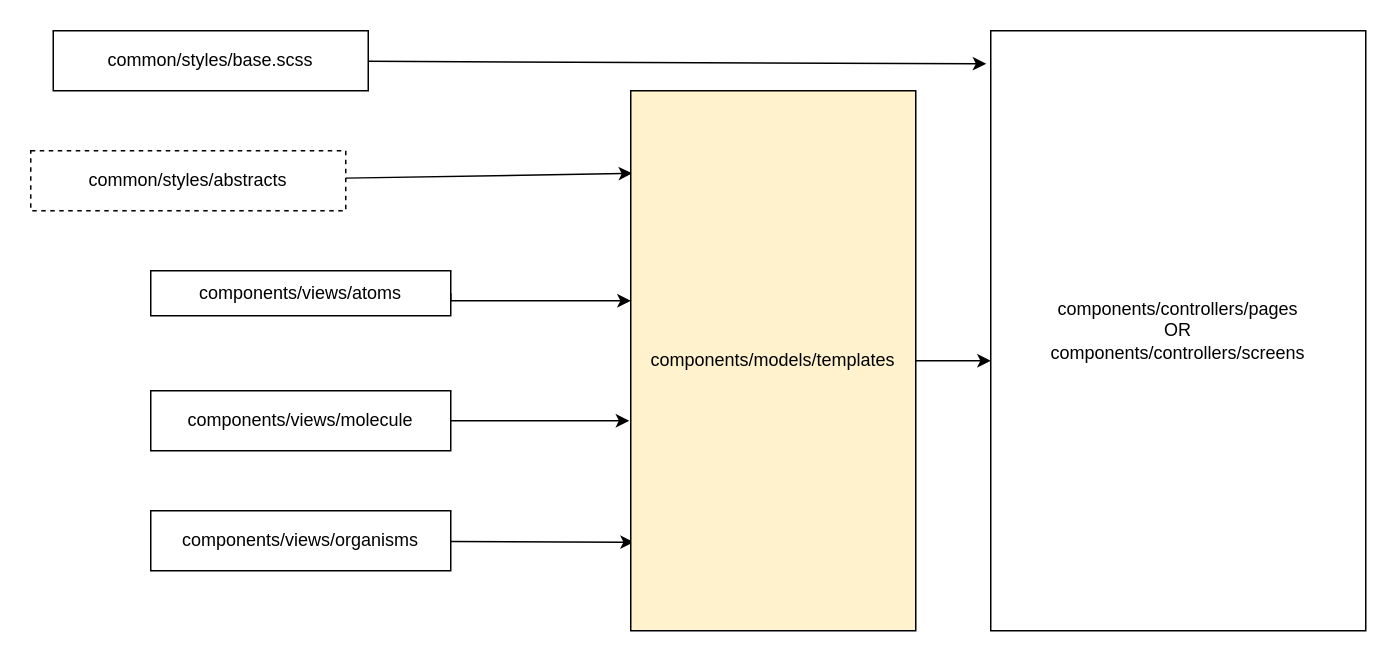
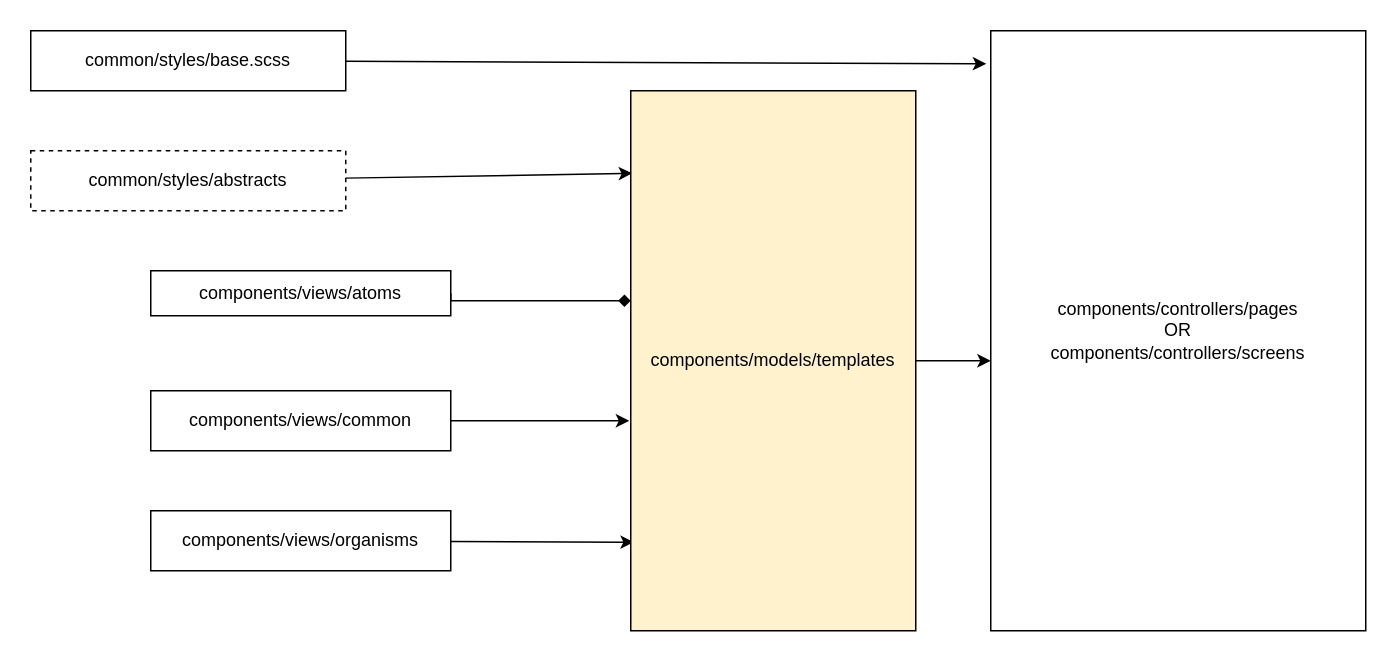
node "common/styles/base.scss": moved (211, 61) -> (188, 61)
edge "components/views/atoms" -> "components/models/templates": arrowhead classic -> diamond
node "components/views/molecule": label "components/views/molecule" -> "components/views/common"
